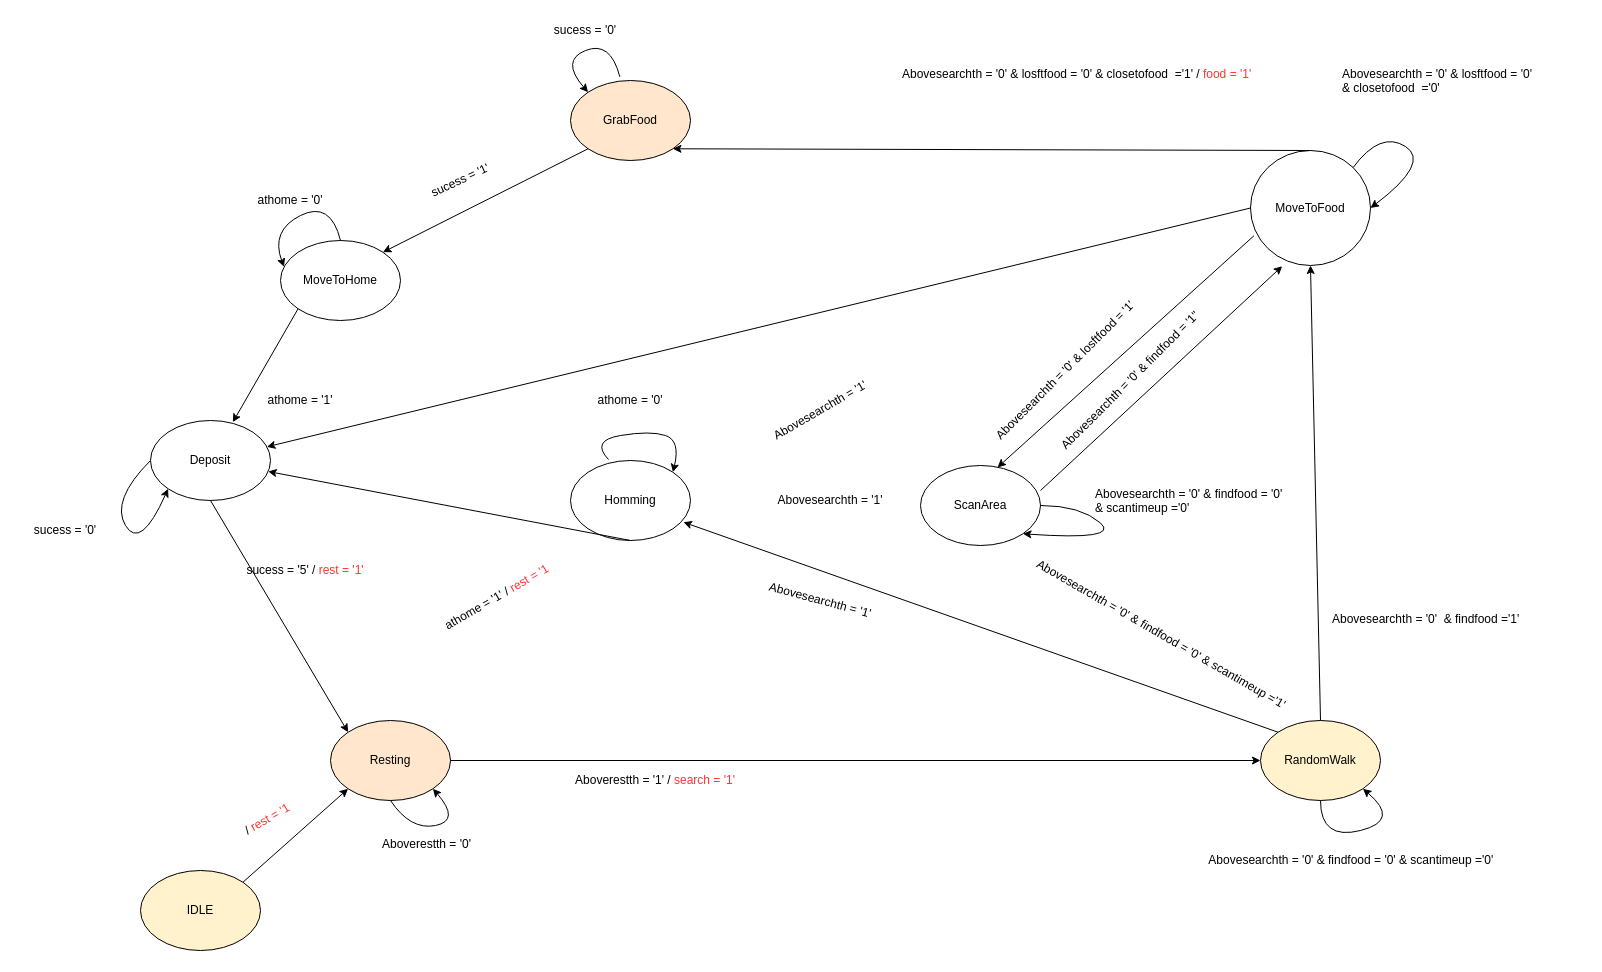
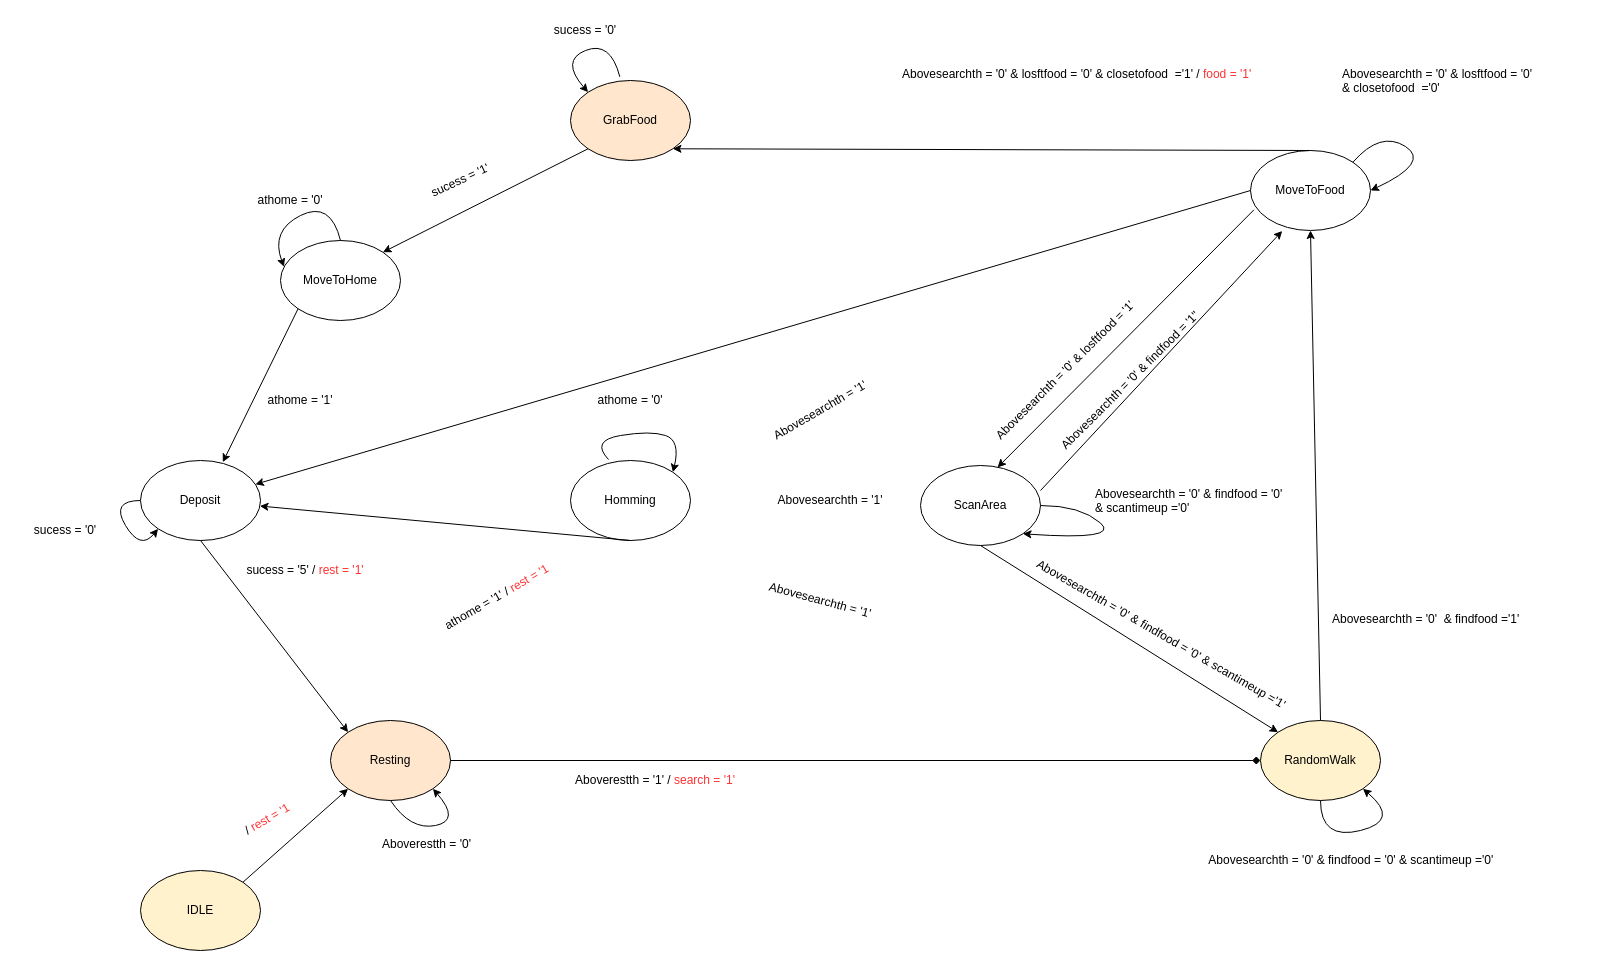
node "MoveToFood": size 120x115 -> 120x80
node "Deposit": moved (211, 461) -> (201, 501)
edge "RandomWalk" -> "Homming": removed
edge "ScanArea" -> "RandomWalk": added
edge "Resting" -> "RandomWalk": arrowhead classic -> diamond
